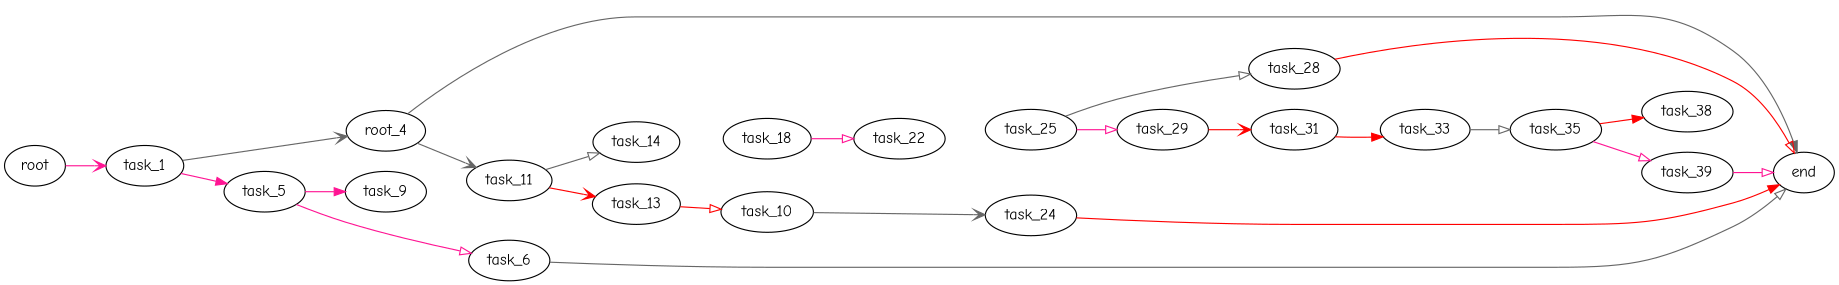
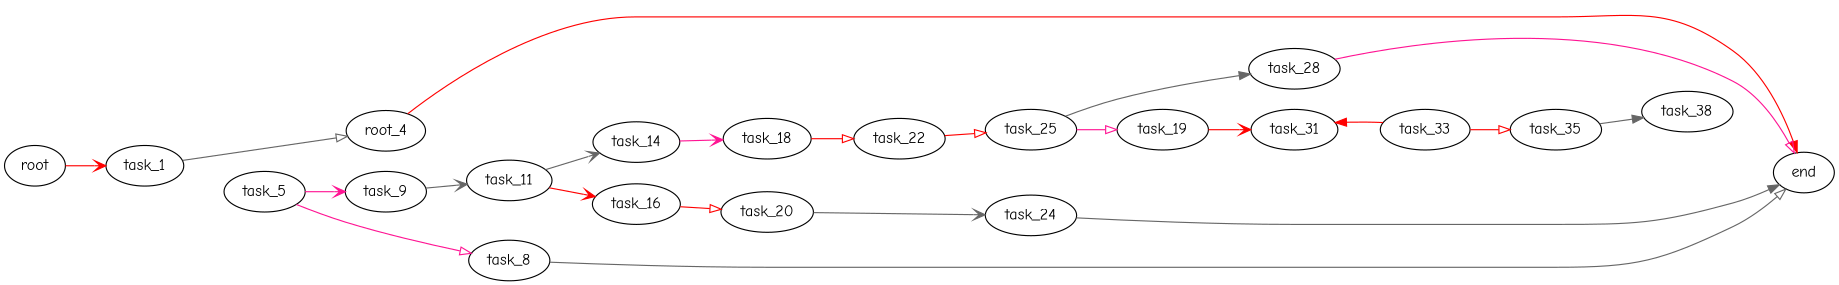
edge "root_4" -> "end": color gray40 -> red
edge "task_28" -> "end": color red -> deeppink
edge "task_25" -> "task_28": arrowhead onormal -> normal
edge "task_35" -> "task_38": color red -> gray40
node "task_29": label "task_29" -> "task_19"
edge "task_33" -> "task_35": color gray40 -> red
edge "task_22" -> "task_25": added
edge "task_31" -> "task_33": reversed
edge "task_18" -> "task_22": color deeppink -> red
edge "task_14" -> "task_18": added
edge "task_1" -> "root_4": arrowhead vee -> onormal
edge "root_4" -> "task_11": now "task_9" -> "task_11"
edge "task_11" -> "task_14": arrowhead onormal -> vee
edge "root" -> "task_1": color deeppink -> red
node "task_39": removed
edge "task_1" -> "task_5": removed
edge "task_5" -> "task_9": arrowhead normal -> vee
node "task_13": label "task_13" -> "task_16"
node "task_10": label "task_10" -> "task_20"
edge "task_24" -> "end": color red -> gray40
node "task_6": label "task_6" -> "task_8"
